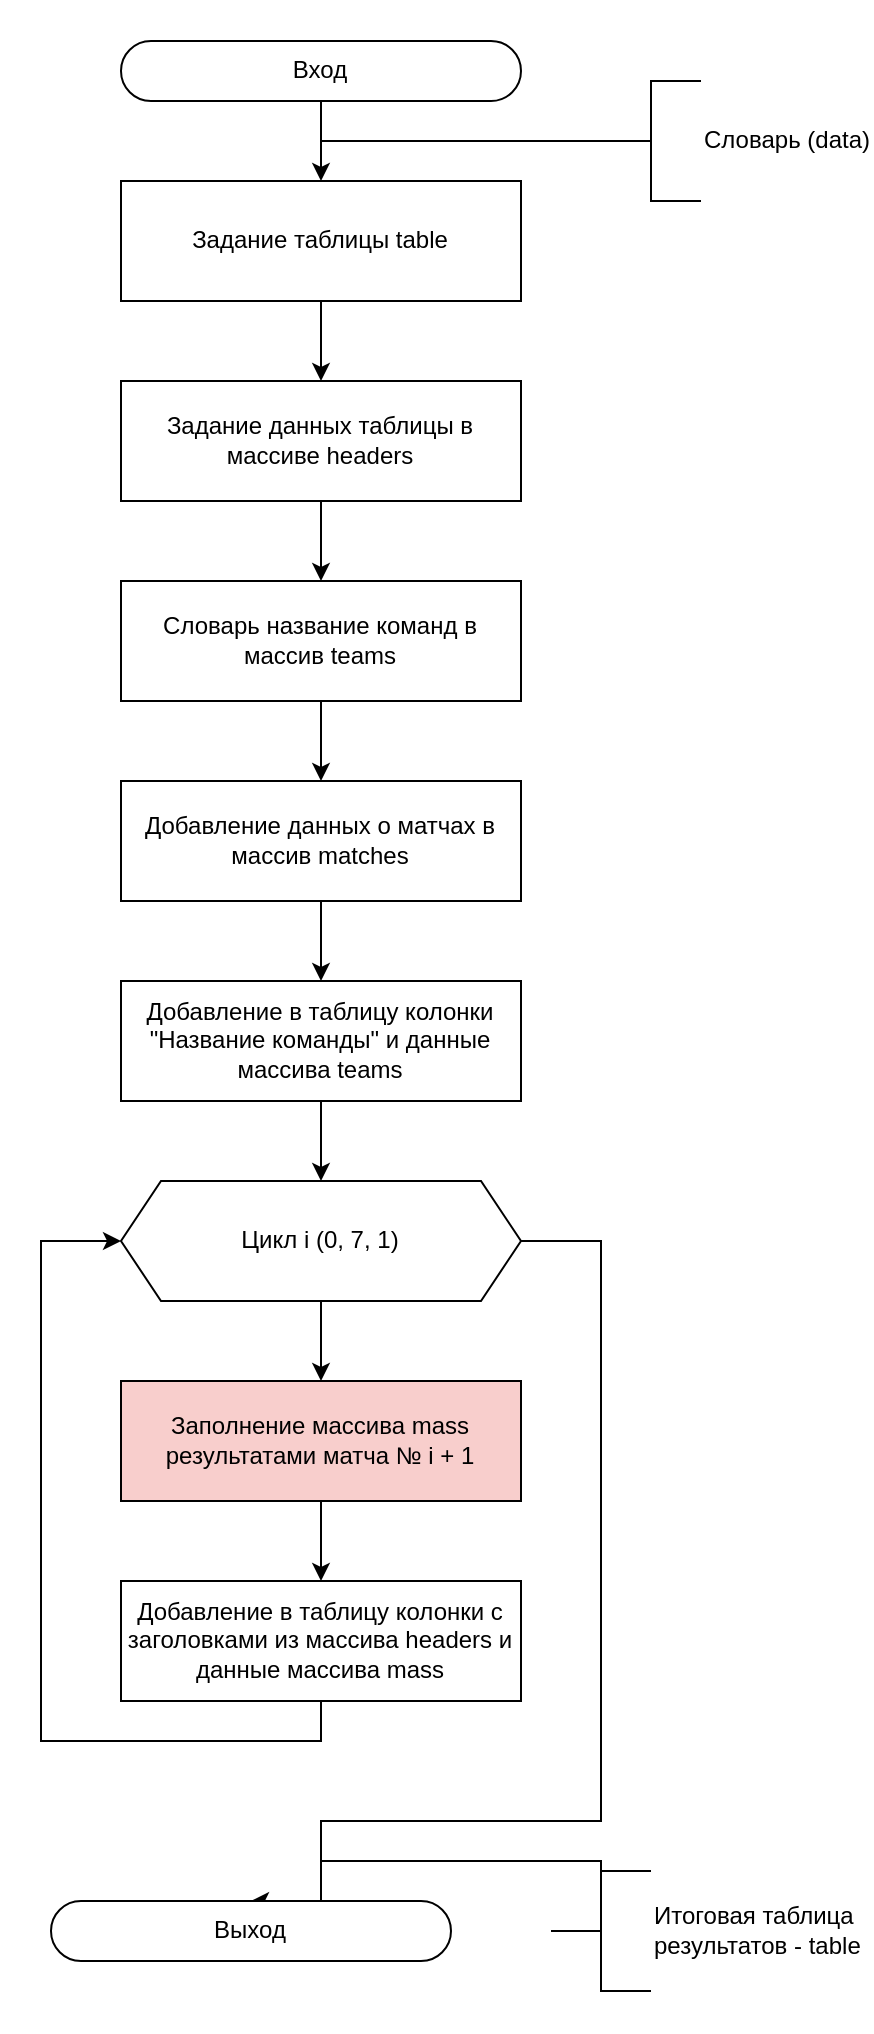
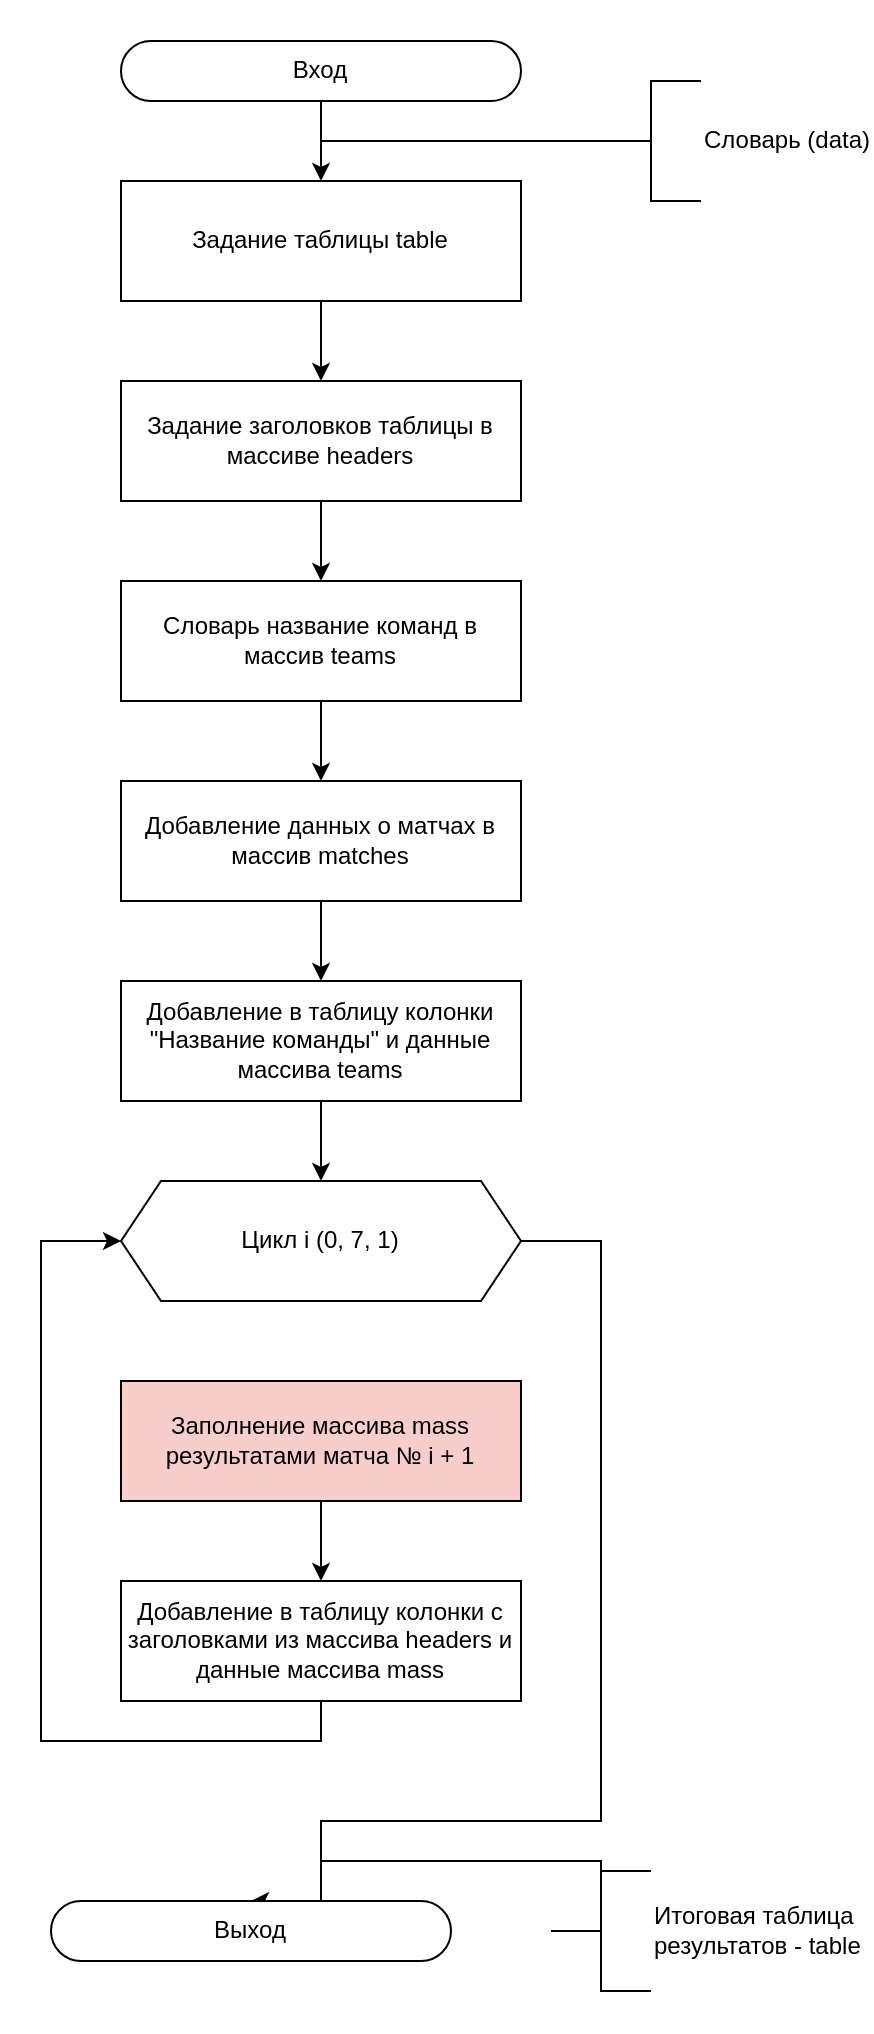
node "Задание данных таблицы в массиве headers": label "Задание данных таблицы в массиве headers" -> "Задание заголовков таблицы в массиве headers"
edge "Цикл i (0, 7, 1)" -> "Заполнение массива mass результатами матча № i + 1": removed
